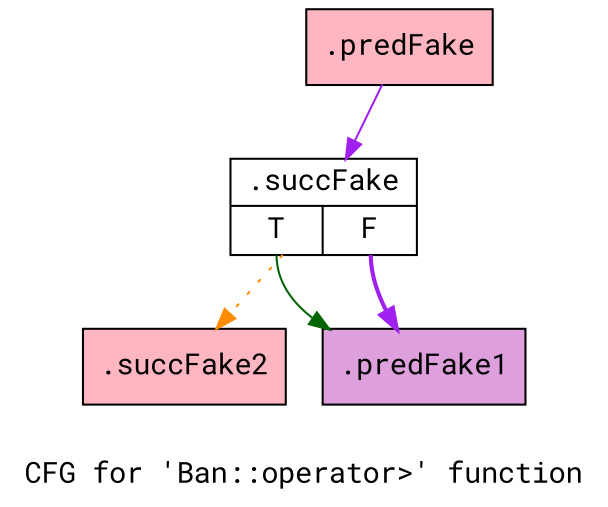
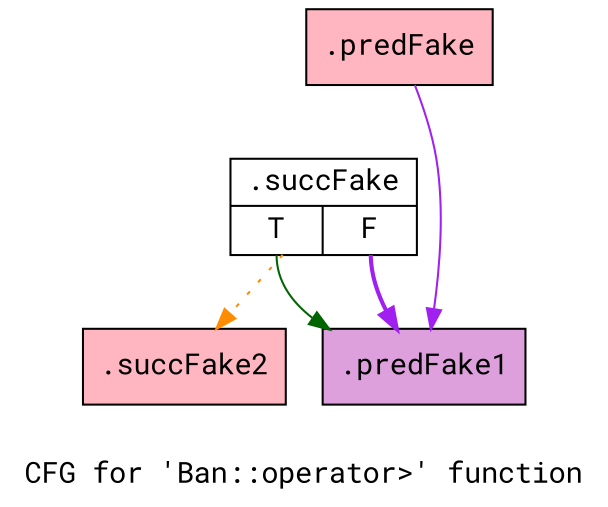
edge ".predFake" -> ".succFake": now ".predFake" -> ".predFake1"
